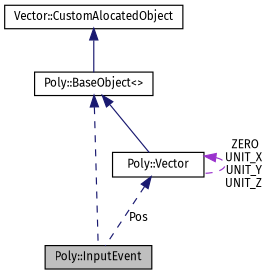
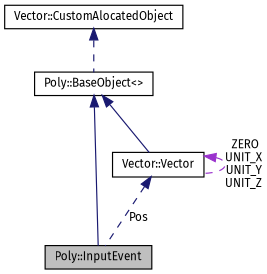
edge "Poly::BaseObject<>" -> "Vector::CustomAlocatedObject": style solid -> dashed
node "Poly::Vector": label "Poly::Vector" -> "Vector::Vector"
edge "Poly::InputEvent" -> "Poly::BaseObject<>": style dashed -> solid
